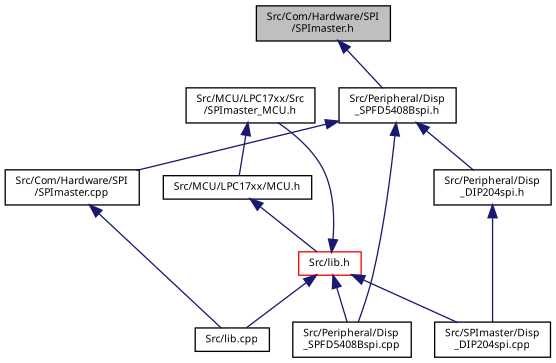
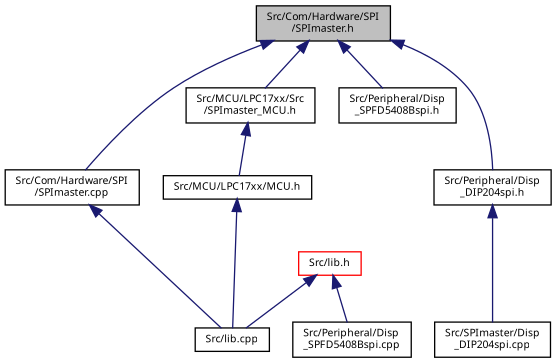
edge "Src/Com/Hardware/SPI /SPImaster.cpp" -> "Src/Peripheral/Disp _SPFD5408Bspi.h": now "Src/Com/Hardware/SPI /SPImaster.cpp" -> "Src/Com/Hardware/SPI /SPImaster.h"
edge "Src/Peripheral/Disp _DIP204spi.h" -> "Src/Peripheral/Disp _SPFD5408Bspi.h": now "Src/Peripheral/Disp _DIP204spi.h" -> "Src/Com/Hardware/SPI /SPImaster.h"
edge "Src/MCU/LPC17xx/Src /SPImaster_MCU.h" -> "Src/lib.h": now "Src/MCU/LPC17xx/Src /SPImaster_MCU.h" -> "Src/Com/Hardware/SPI /SPImaster.h"
edge "Src/lib.h" -> "Src/MCU/LPC17xx/MCU.h": now "Src/lib.cpp" -> "Src/MCU/LPC17xx/MCU.h"
edge "Src/Peripheral/Disp _SPFD5408Bspi.cpp" -> "Src/Peripheral/Disp _SPFD5408Bspi.h": removed
edge "Src/SPImaster/Disp _DIP204spi.cpp" -> "Src/lib.h": removed
